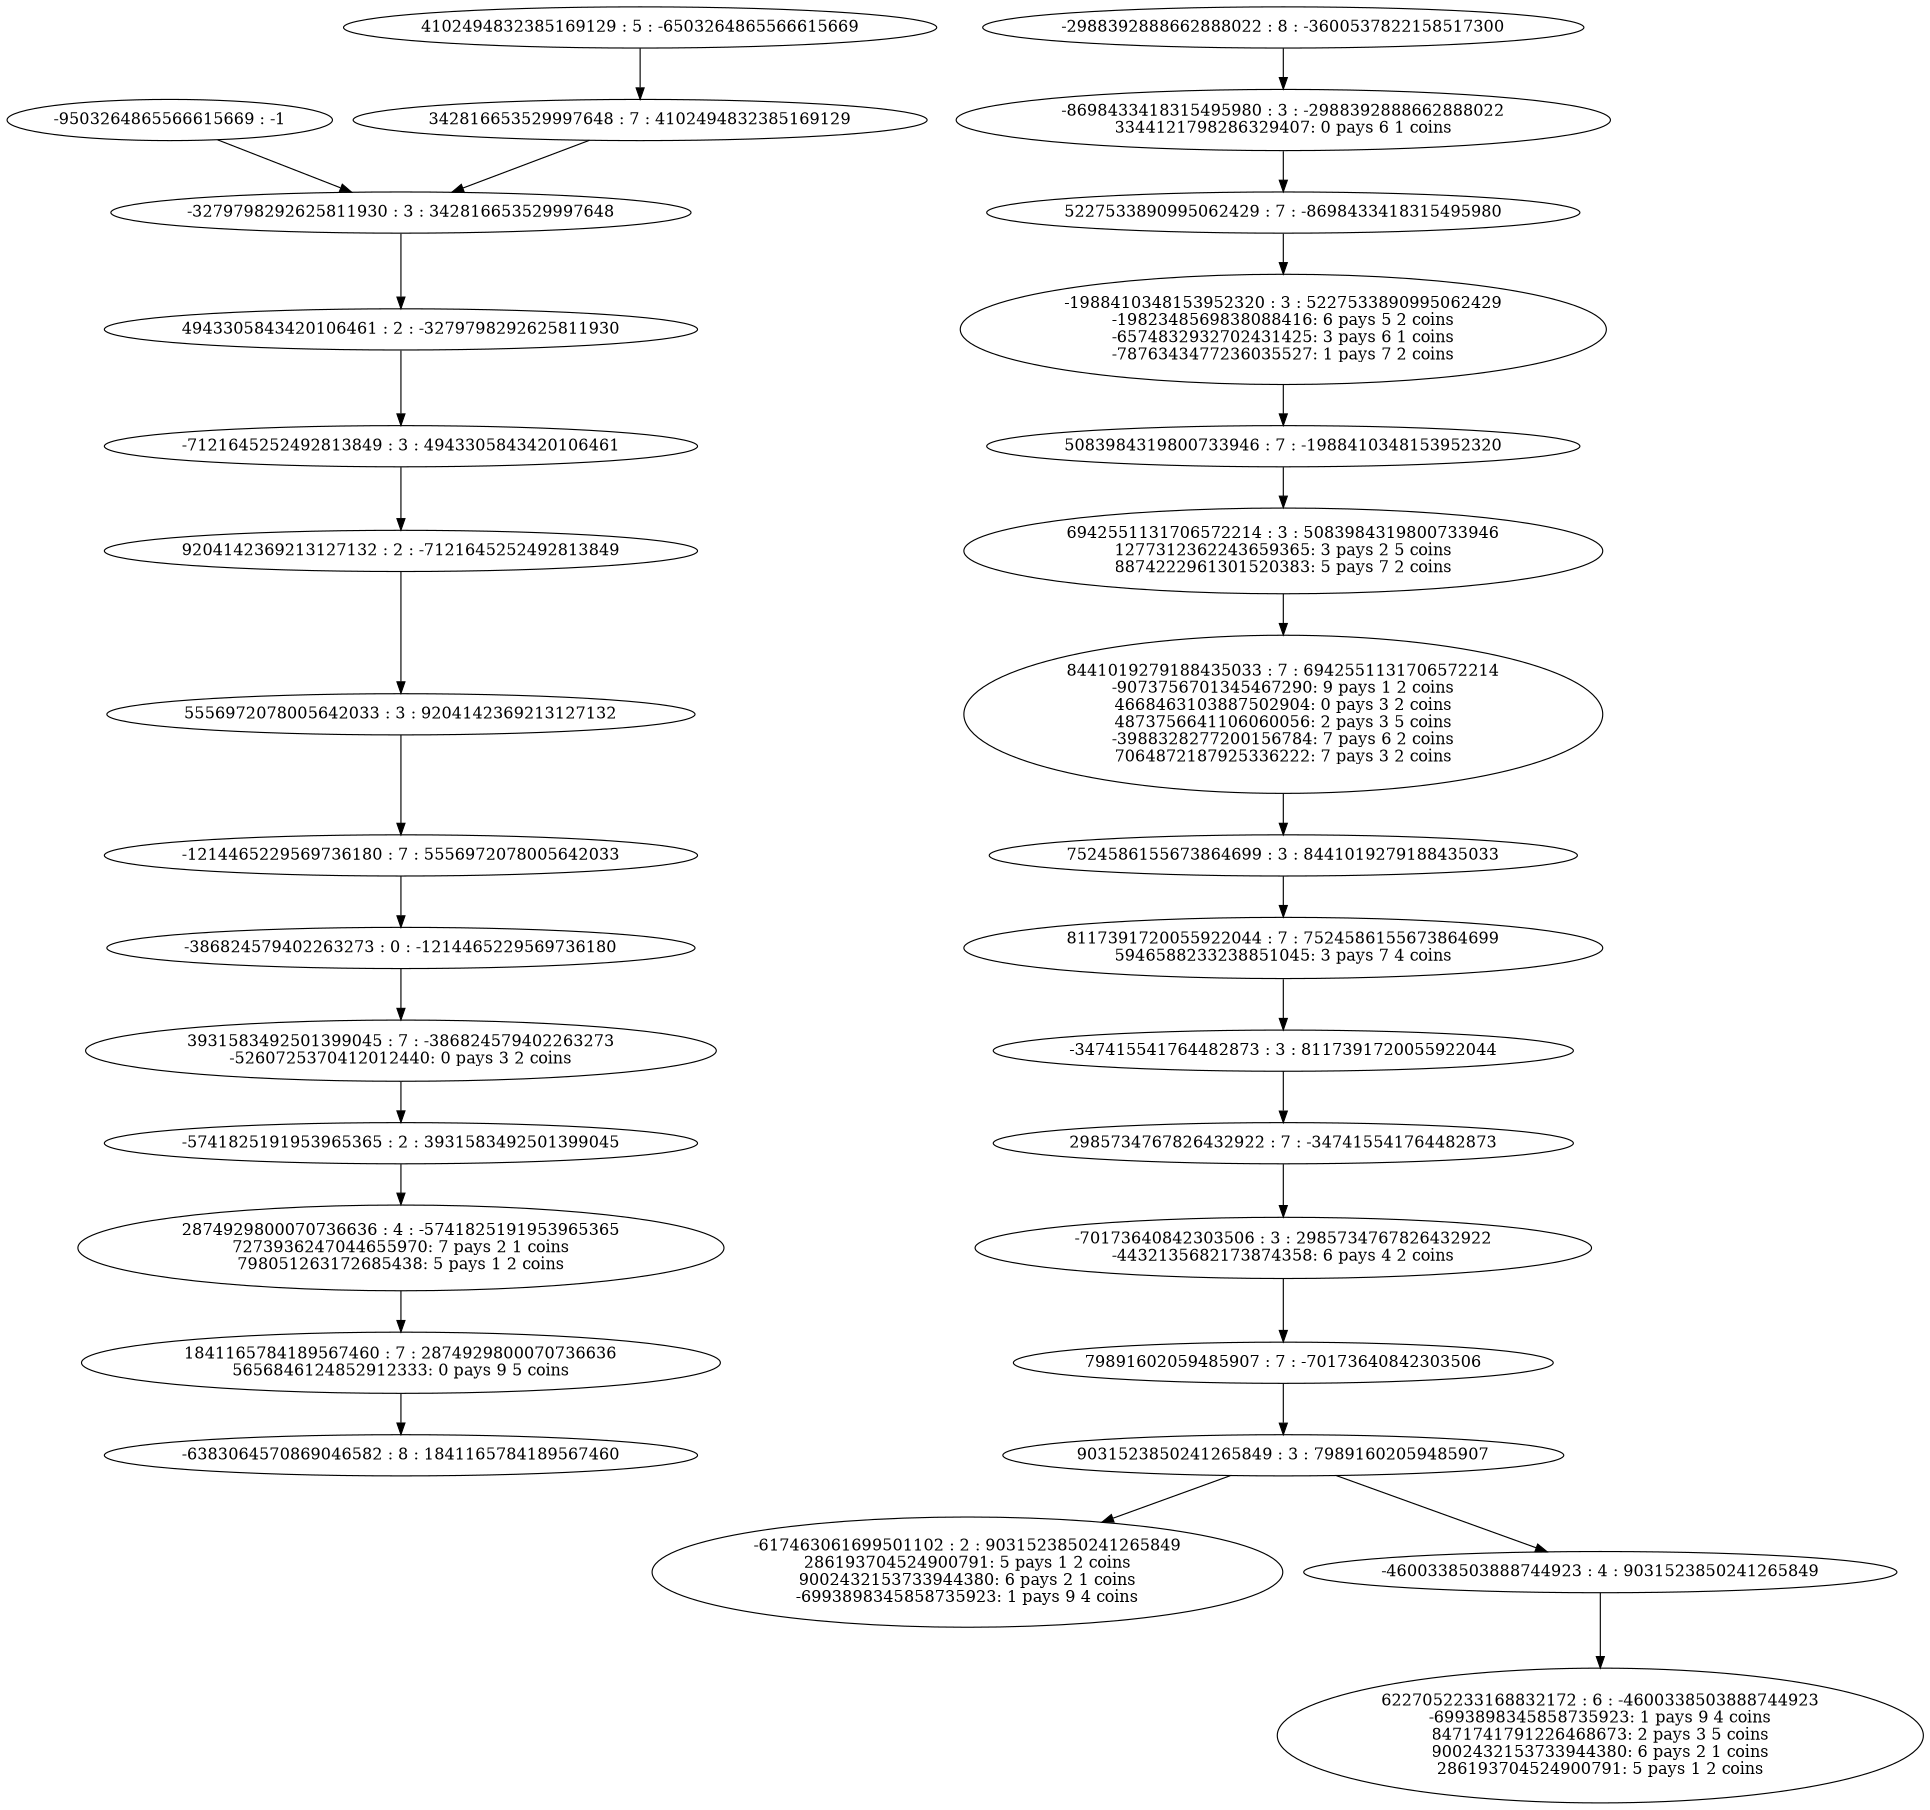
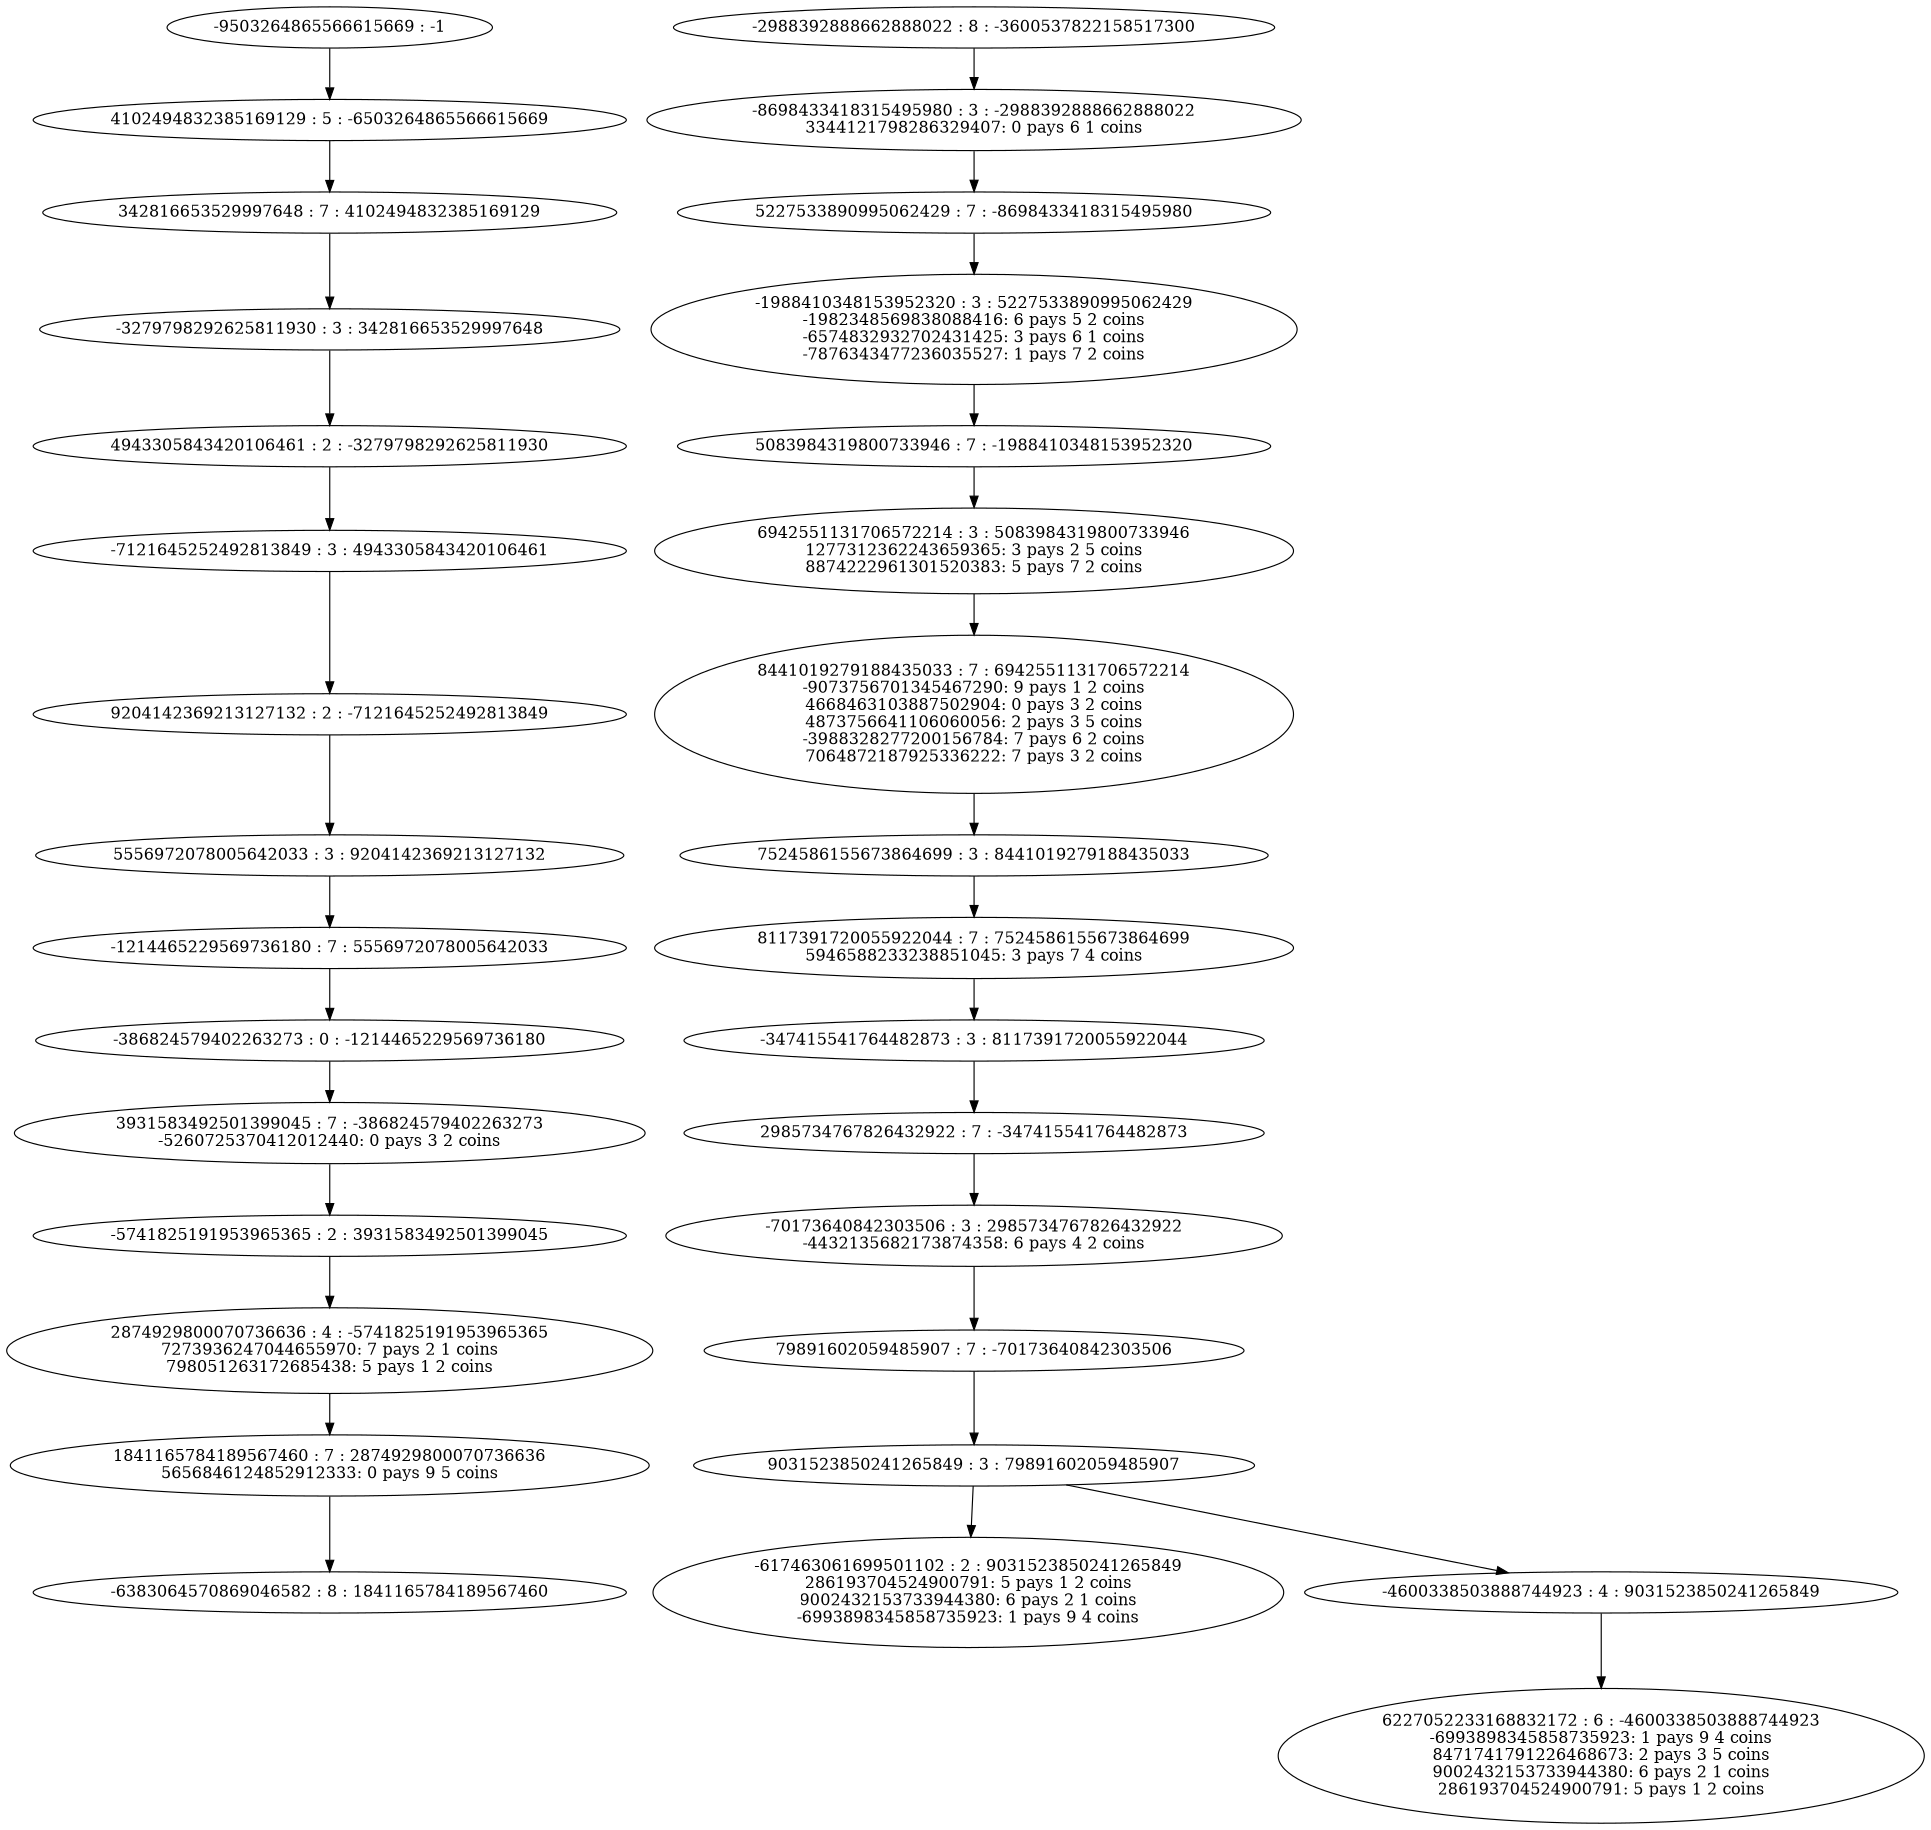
edge "-9503264865566615669 : -1" -> "-3279798292625811930 : 3 : 342816653529997648": now "-9503264865566615669 : -1" -> "4102494832385169129 : 5 : -6503264865566615669"
